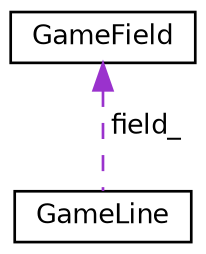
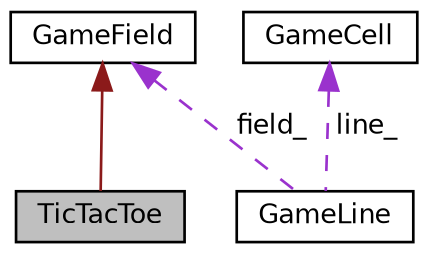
node "GameCell": added
node "TicTacToe": added
